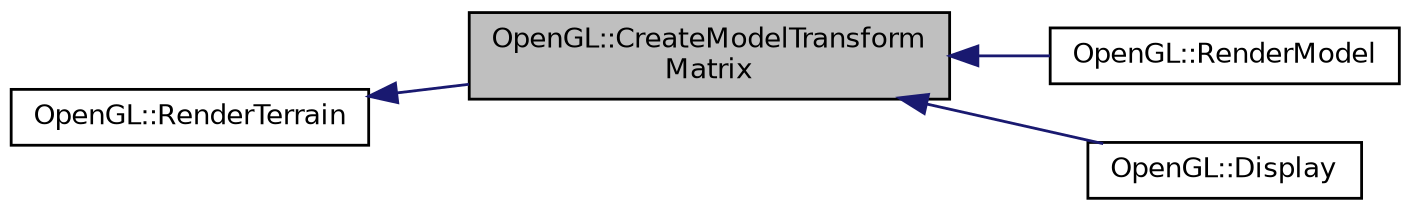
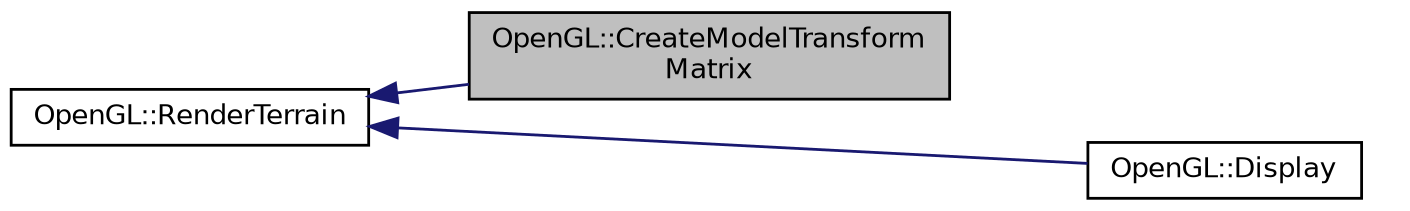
node "OpenGL::RenderModel": removed
edge "OpenGL::Display" -> "OpenGL::CreateModelTransform Matrix": now "OpenGL::Display" -> "OpenGL::RenderTerrain"
